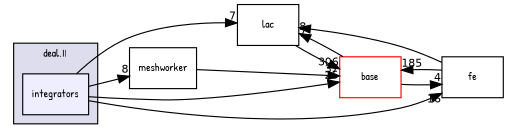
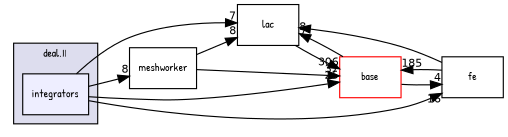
edge "meshworker" -> "lac": added
